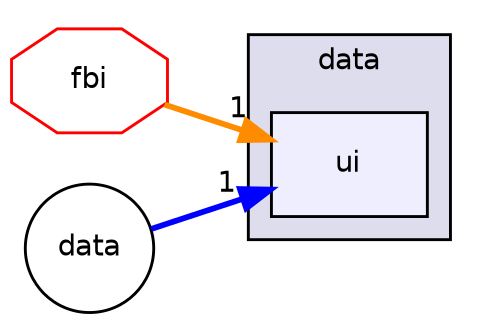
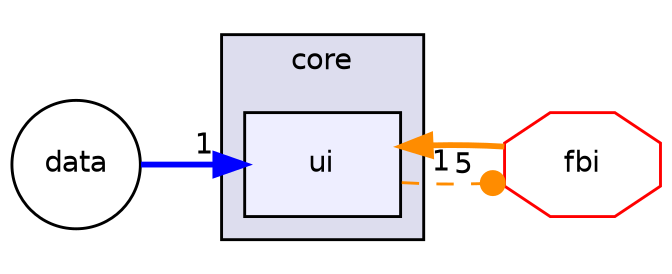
cluster "data": label "data" -> "core"
edge "ui" -> "fbi": added
